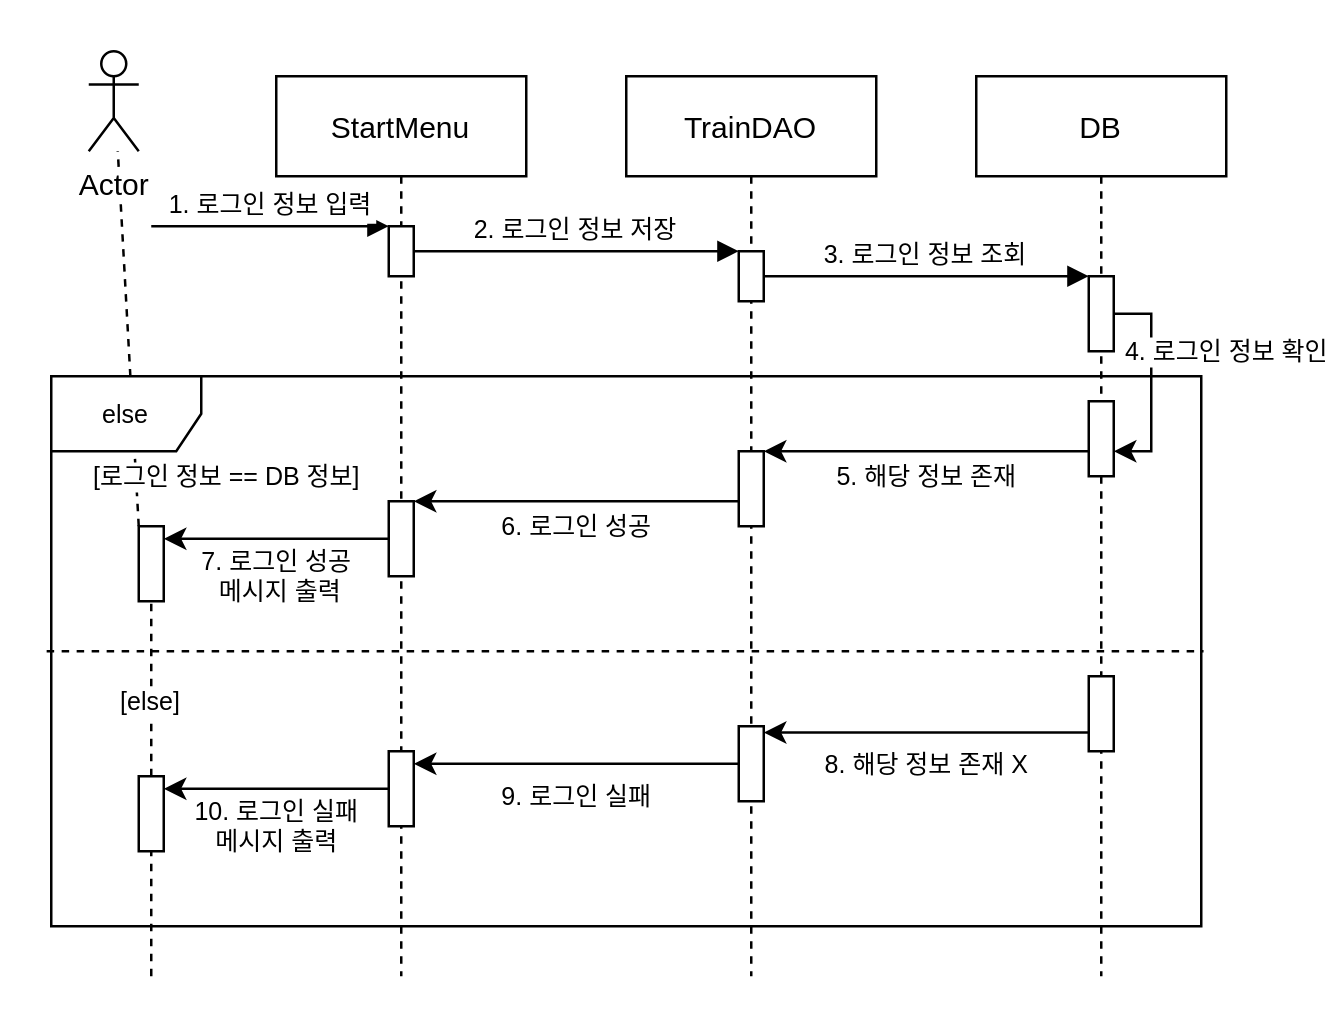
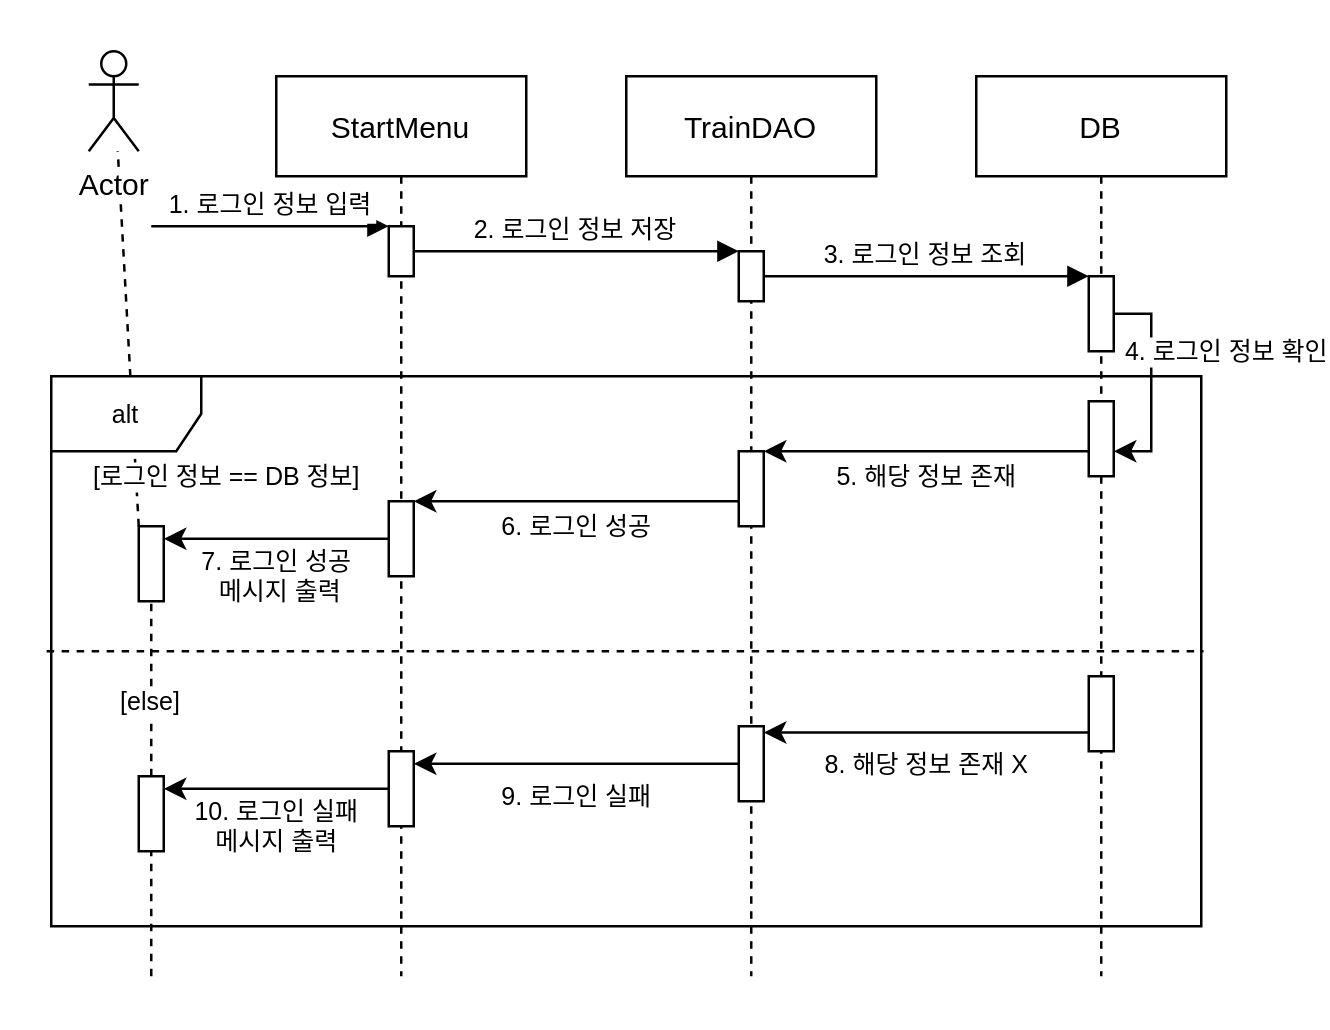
node "else": label "else" -> "alt"
